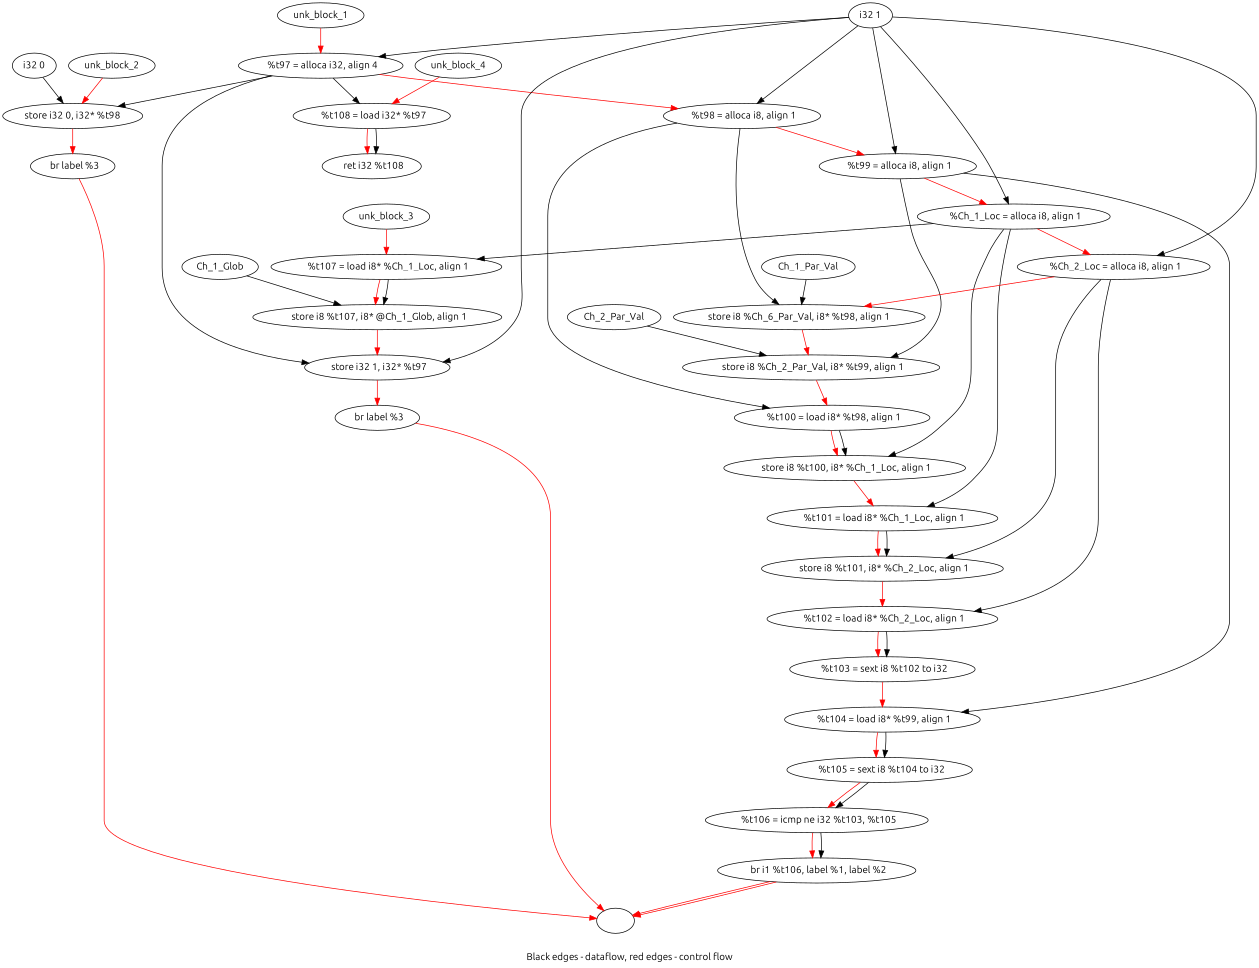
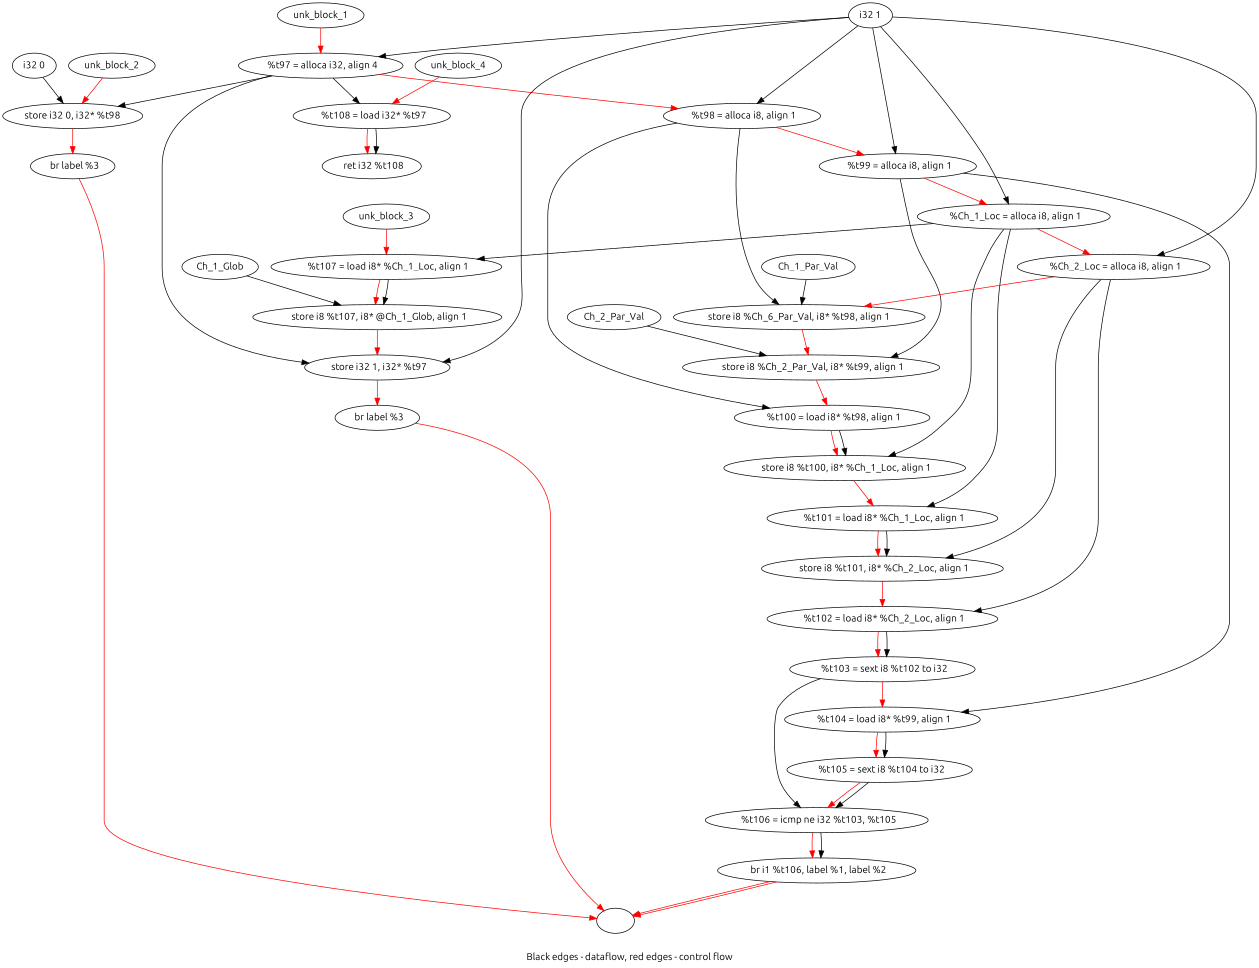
edge "%t103 = sext i8 %t102 to i32" -> "%t106 = icmp ne i32 %t103, %t105": added
